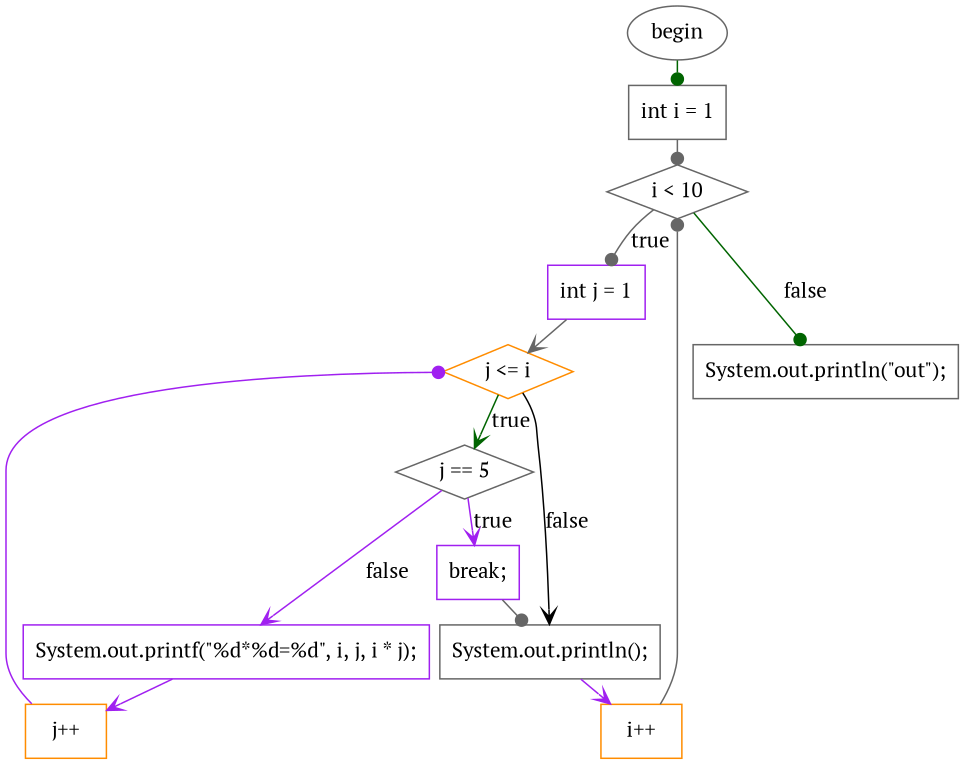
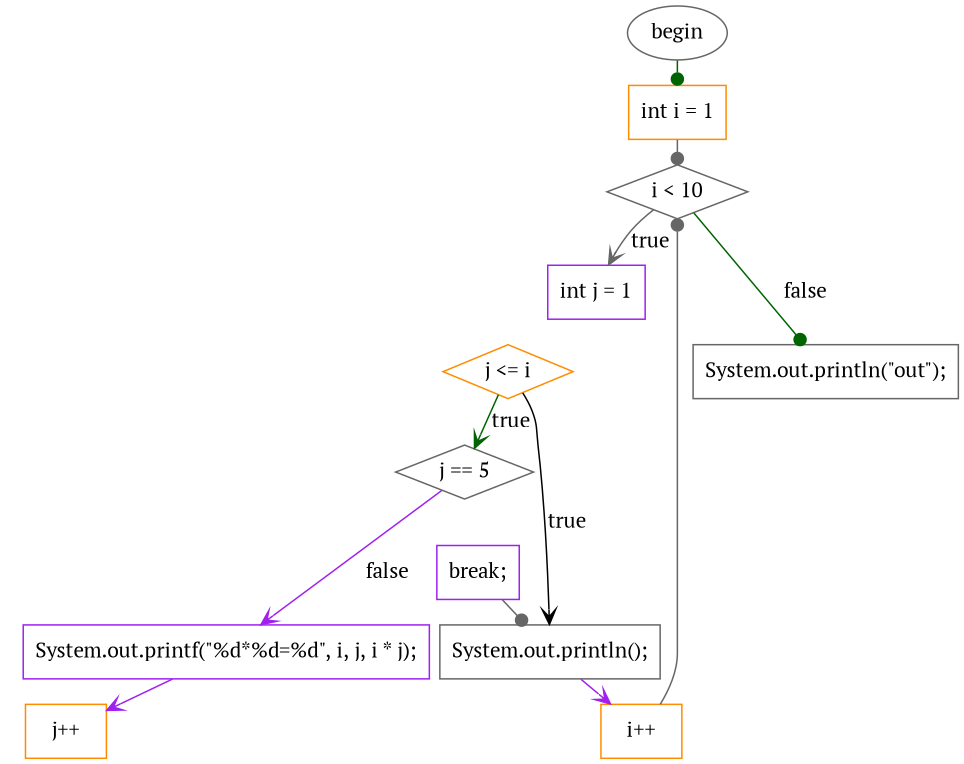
node "int i = 1": color gray40 -> darkorange
edge "i < 10" -> "int j = 1": arrowhead dot -> vee
edge "int j = 1" -> "j <= i": removed
edge "j++" -> "j <= i": removed
edge "j == 5" -> "break;": removed, label "true"
edge "j <= i" -> "System.out.println();": label "false" -> "true"
